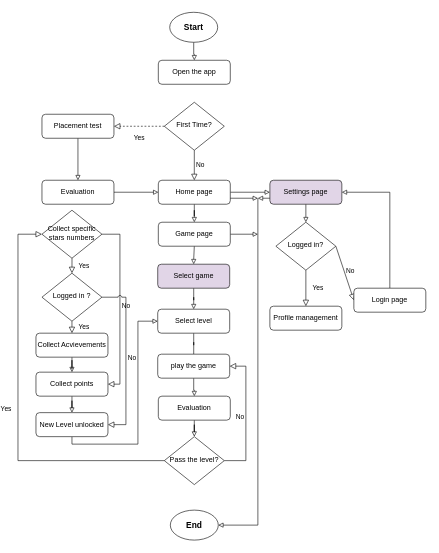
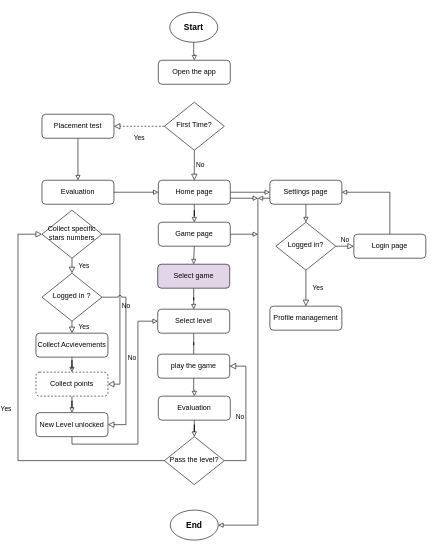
node "Settings page": fillcolor #e1d5e7 -> #ffffff
node "Login page": moved (390, 300) -> (390, 246)
node "Collect points": style solid -> dashed
